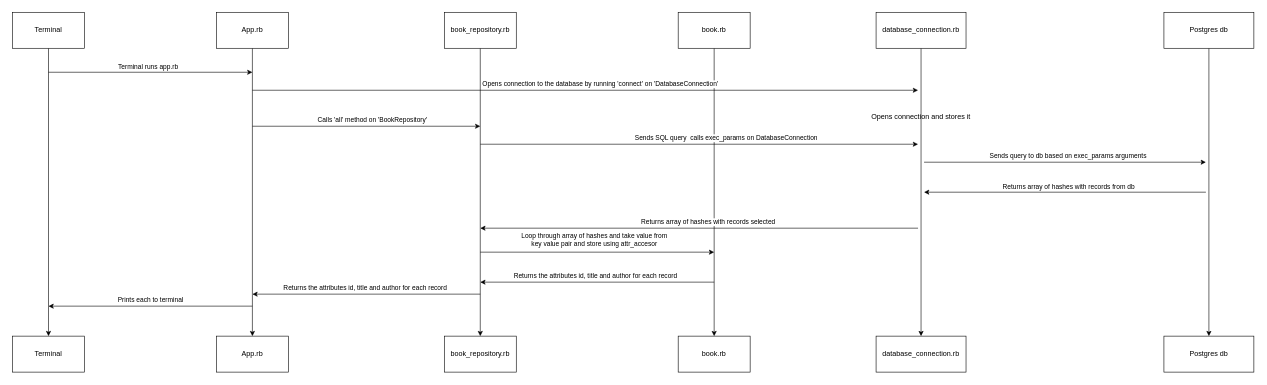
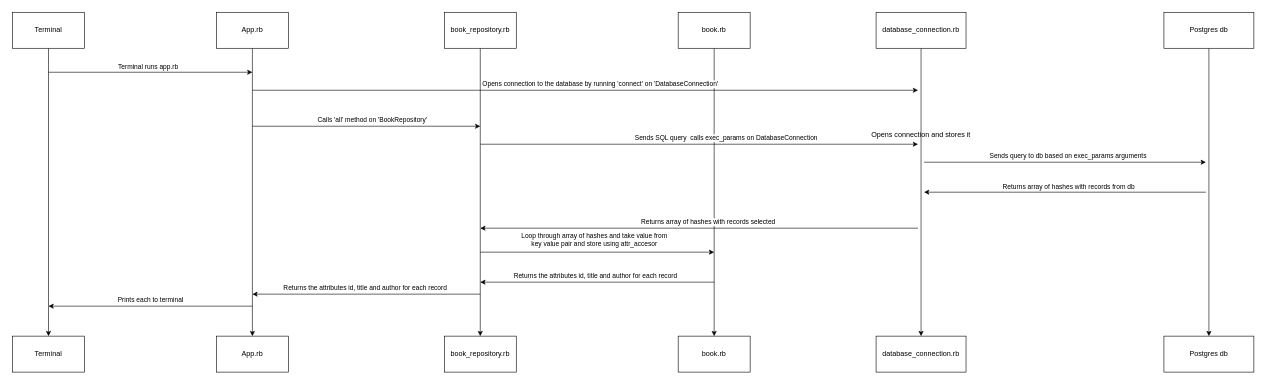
node "Opens connection and stores it": moved (921, 117) -> (921, 135)
